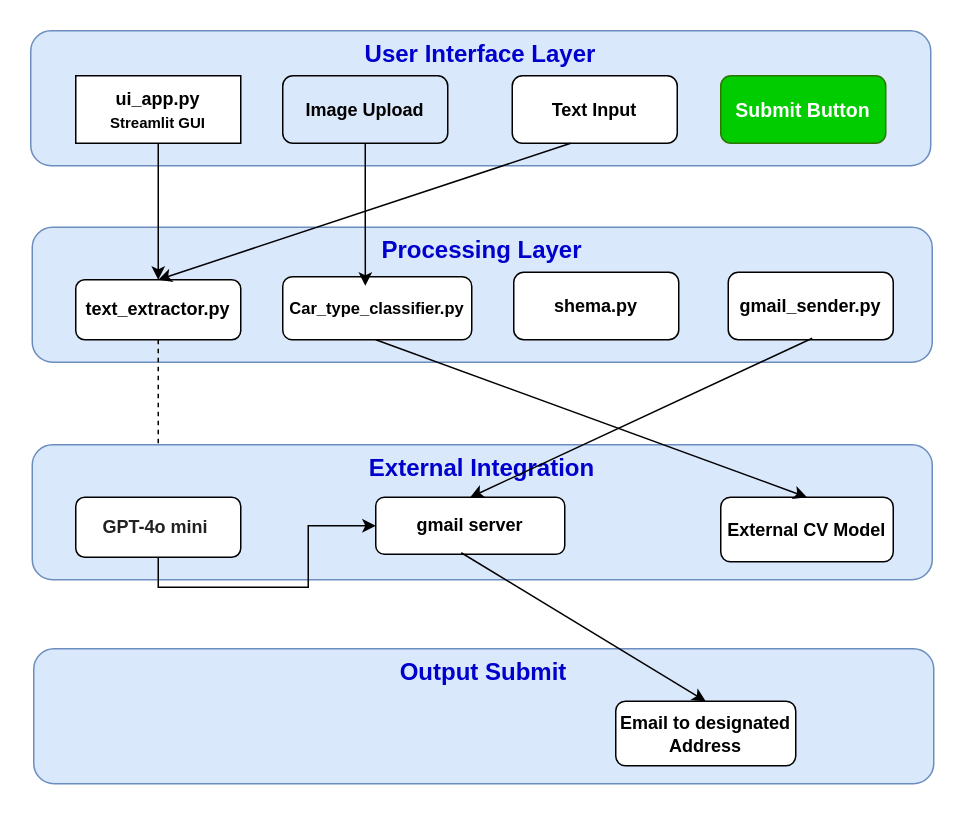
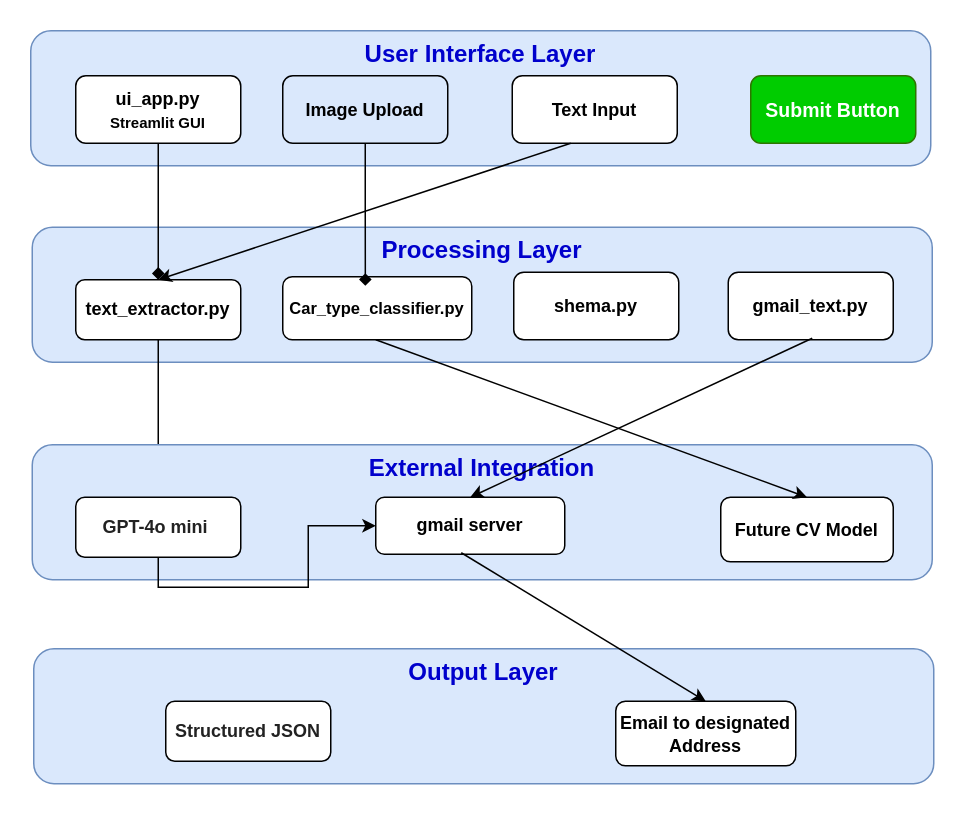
node "ui_app.py Streamlit GUI": shape rectangle -> rounded rectangle
node "Submit Button": moved (803, 110) -> (833, 110)
edge "ui_app.py Streamlit GUI" -> "text_extractor.py": arrowhead classic -> diamond
edge "Image Upload" -> "Car_type_classifier.py": arrowhead classic -> diamond
node "gmail_sender.py": label "gmail_sender.py" -> "gmail_text.py"
edge "text_extractor.py" -> "GPT-4o mini": style dashed -> solid
node "External CV Model": label "External CV Model" -> "Future CV Model"
node "Output Submit": label "Output Submit" -> "Output Layer"
node "Structured JSON": added
